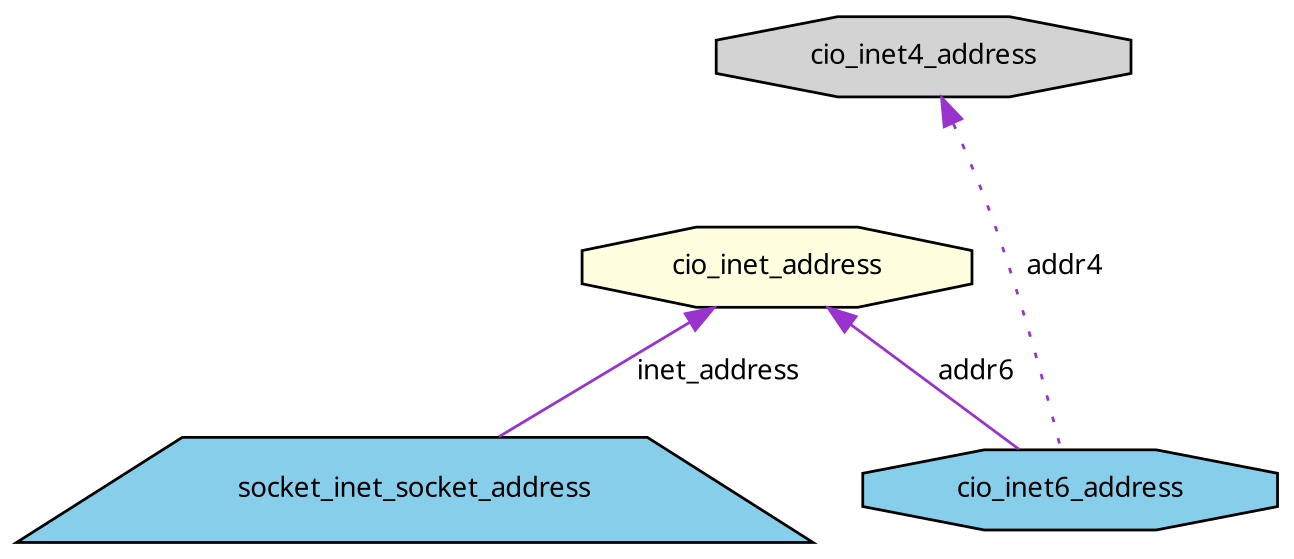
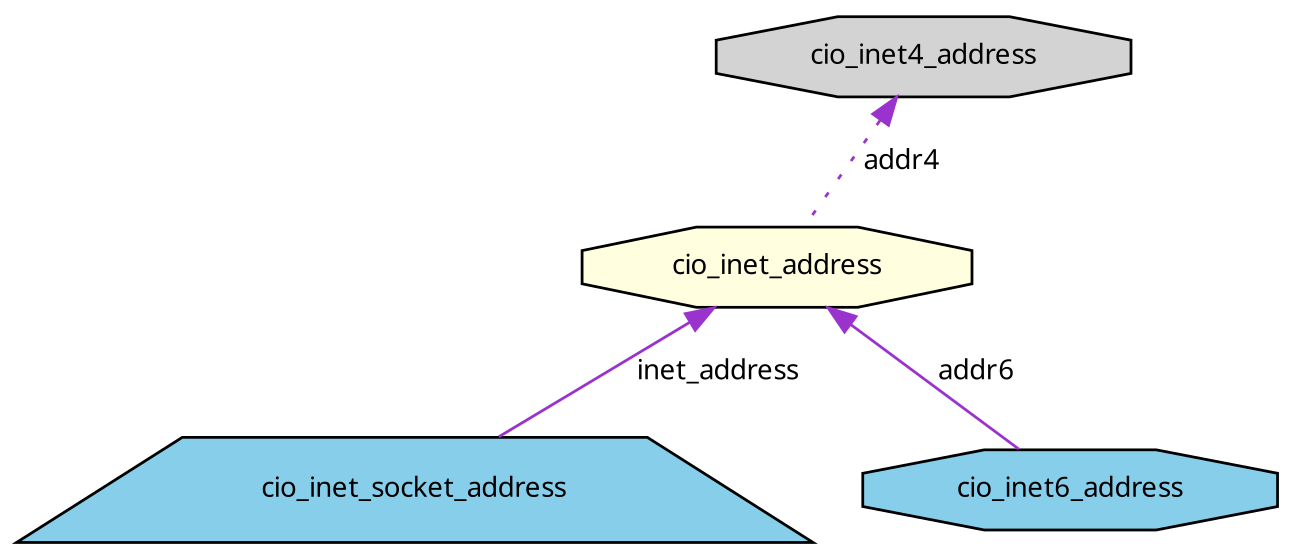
edge "cio_inet6_address" -> "cio_inet4_address": now "cio_inet_address" -> "cio_inet4_address"
node "socket_inet_socket_address": label "socket_inet_socket_address" -> "cio_inet_socket_address"
